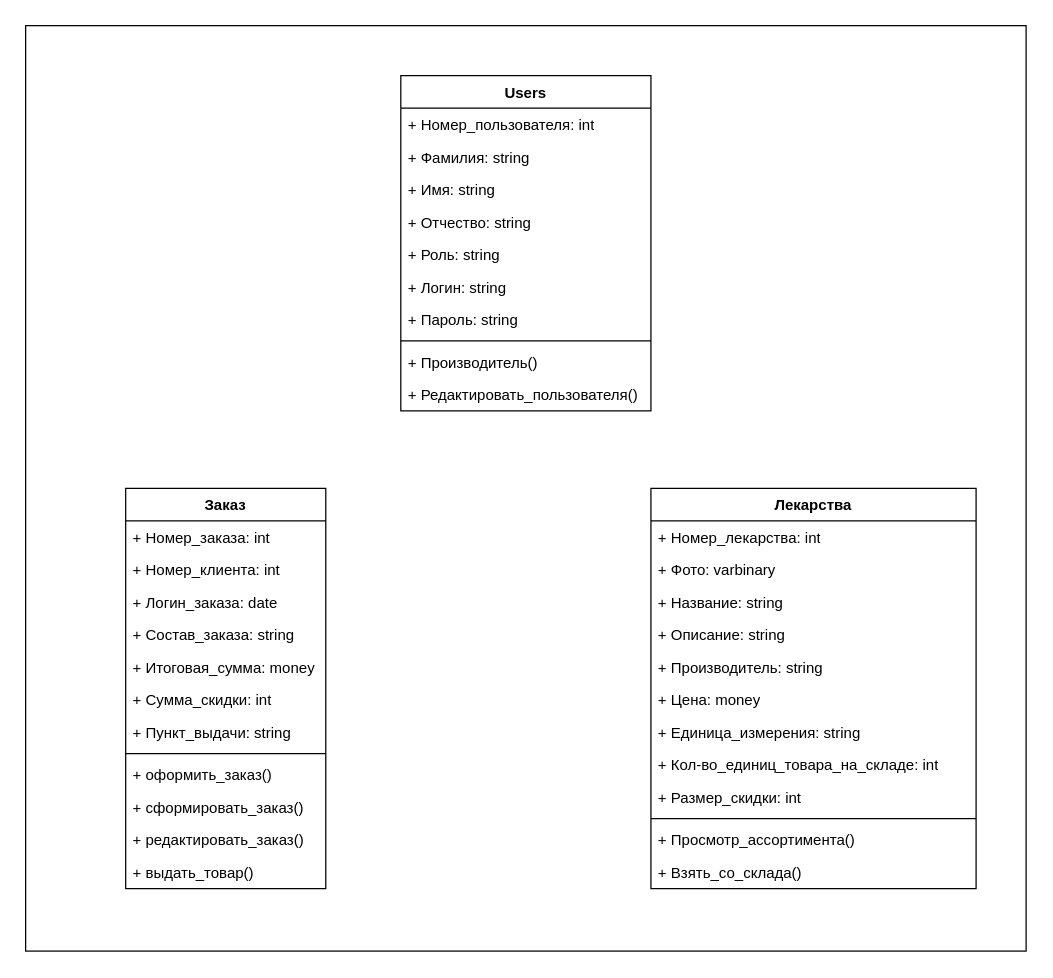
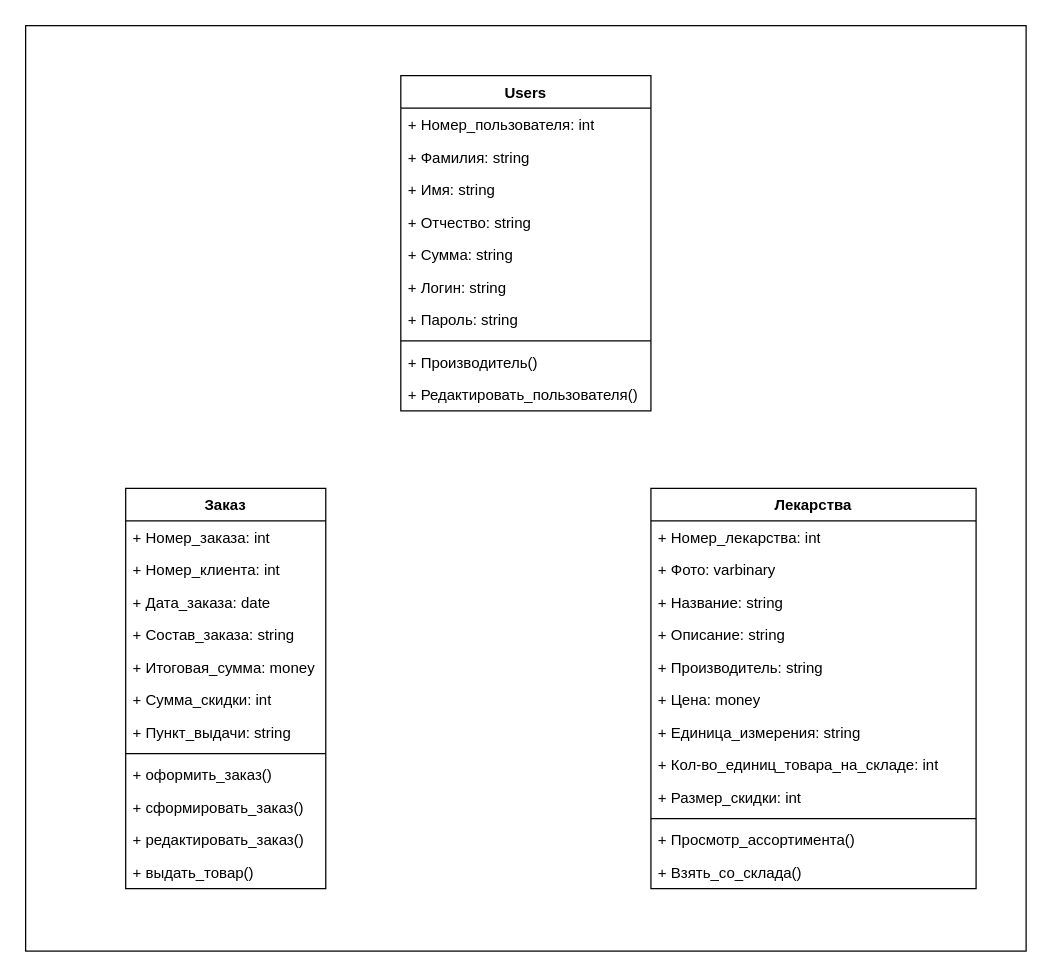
node "+ Роль: string": label "+ Роль: string" -> "+ Сумма: string"
node "+ Логин_заказа: date": label "+ Логин_заказа: date" -> "+ Дата_заказа: date"
